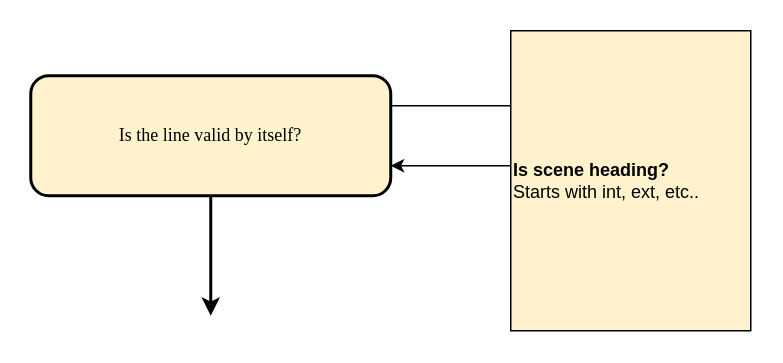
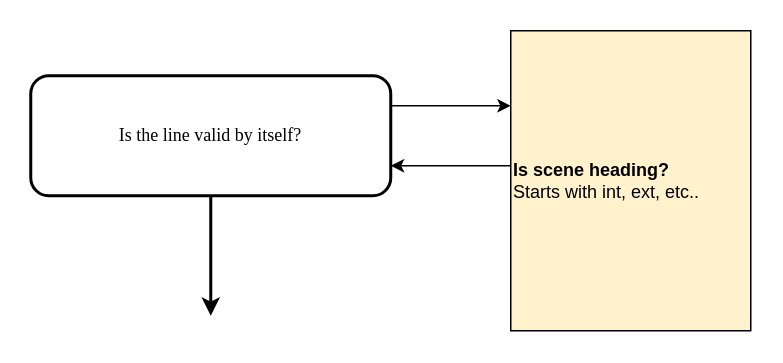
edge "Is the line valid by itself?" -- "Is scene heading? Starts with int, ext, etc..": arrowhead none -> classic
node "Is the line valid by itself?": fillcolor #fff2cc -> #ffffff
